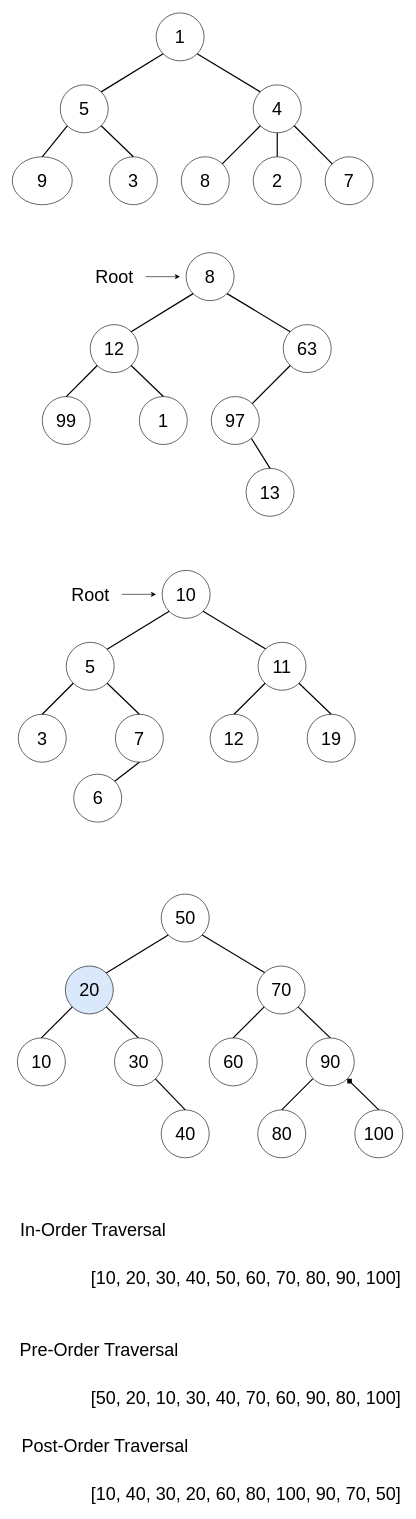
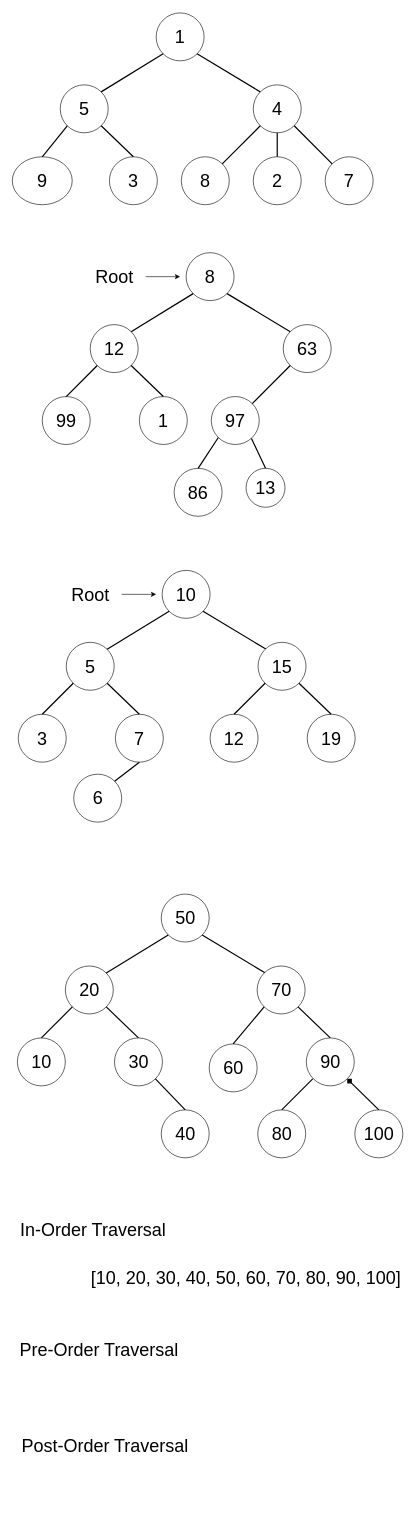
edge "97" -- "86": added
node "86": added
node "13": size 48x48 -> 39x39
node "11": label "11" -> "15"
node "20": fillcolor #dae8fc -> #ffffff
node "60": moved (233, 1062) -> (233, 1068)
node "[50, 20, 10, 30, 40, 70, 60, 90, 80, 100]": removed
node "[10, 40, 30, 20, 60, 80, 100, 90, 70, 50]": removed
